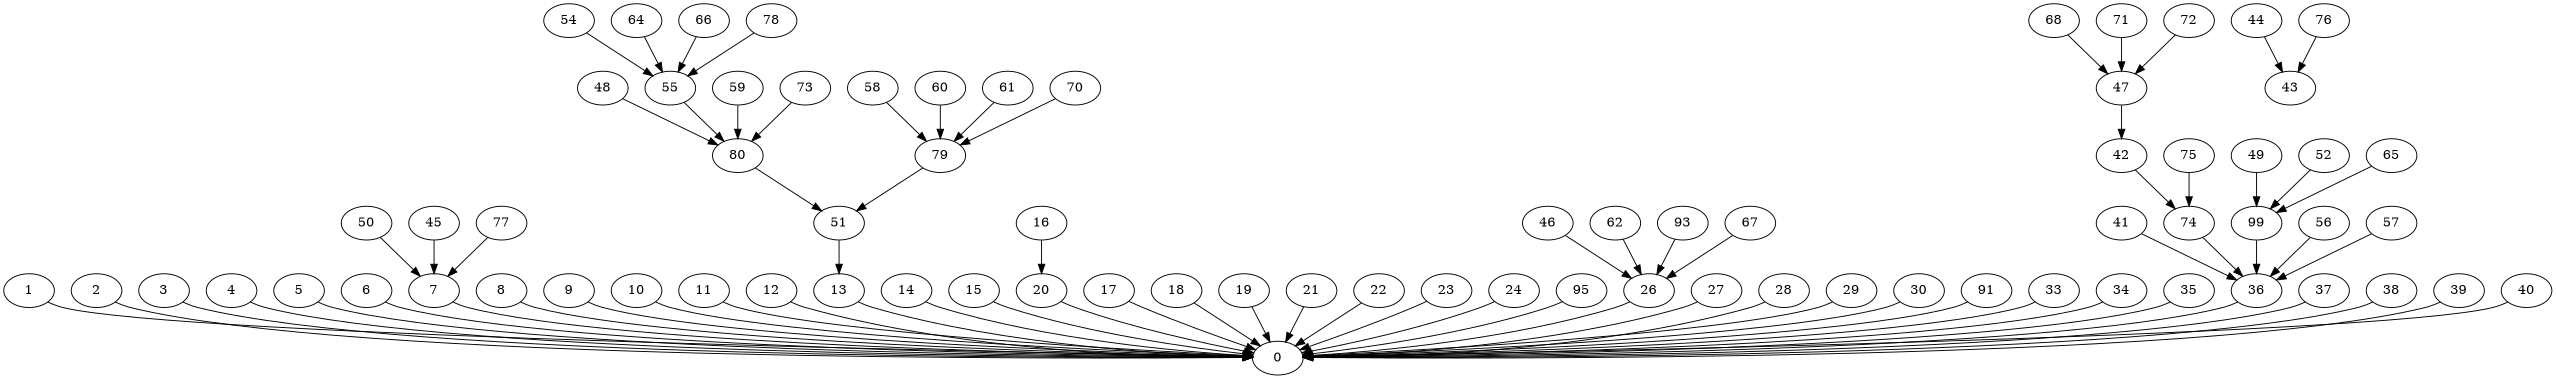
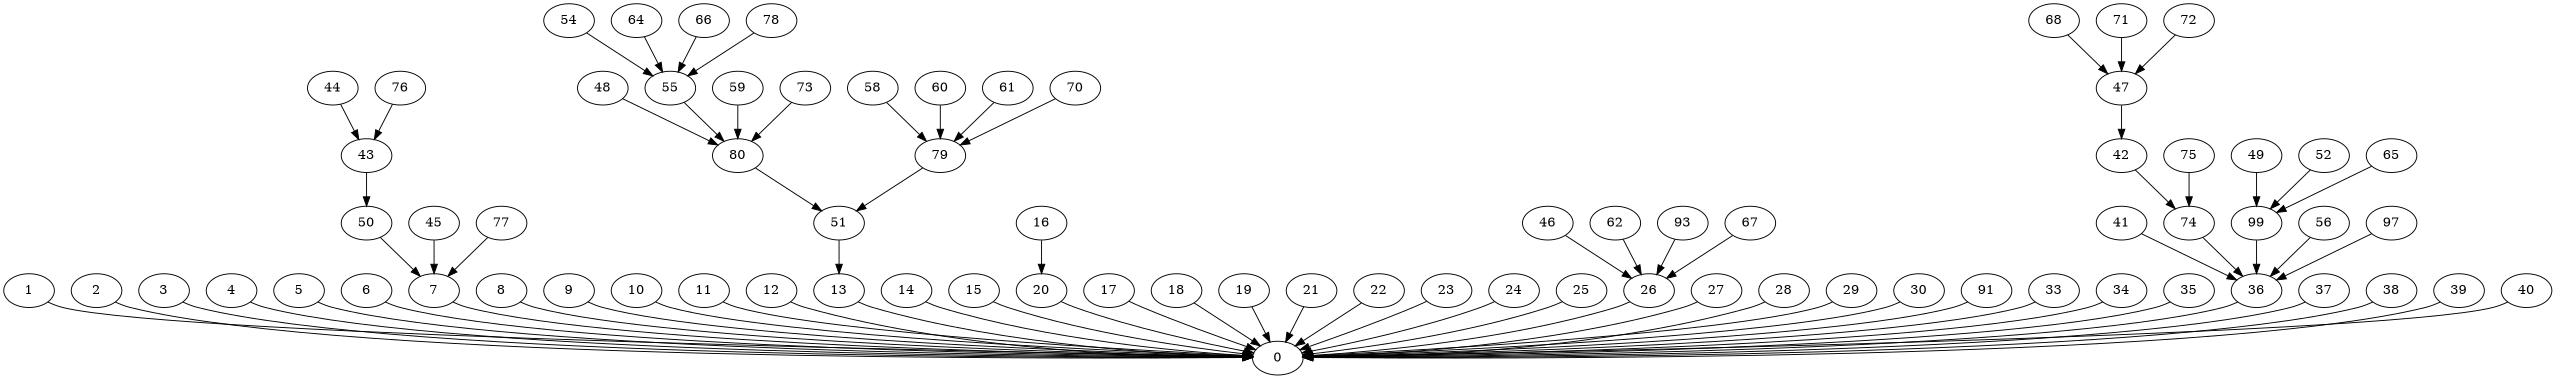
edge "43" -> "50": added
node "57": label "57" -> "97"
node "95": label "95" -> "25"
